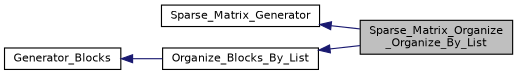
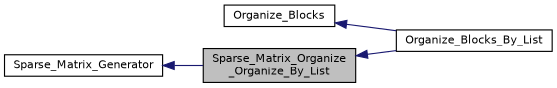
edge "Sparse_Matrix_Organize _Organize_By_List" -> "Organize_Blocks_By_List": reversed
node "Generator_Blocks": label "Generator_Blocks" -> "Organize_Blocks"
